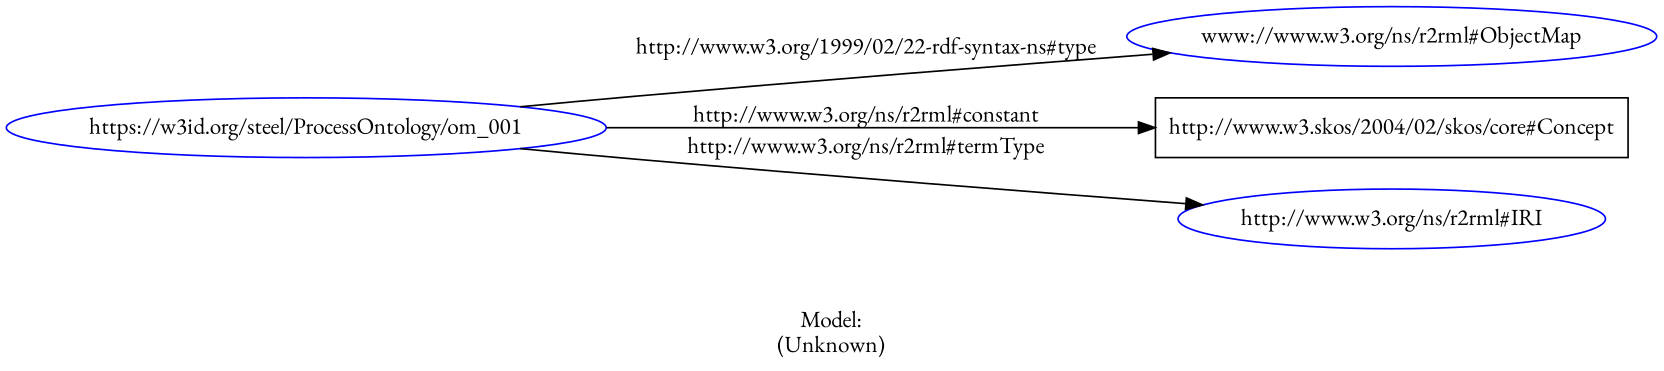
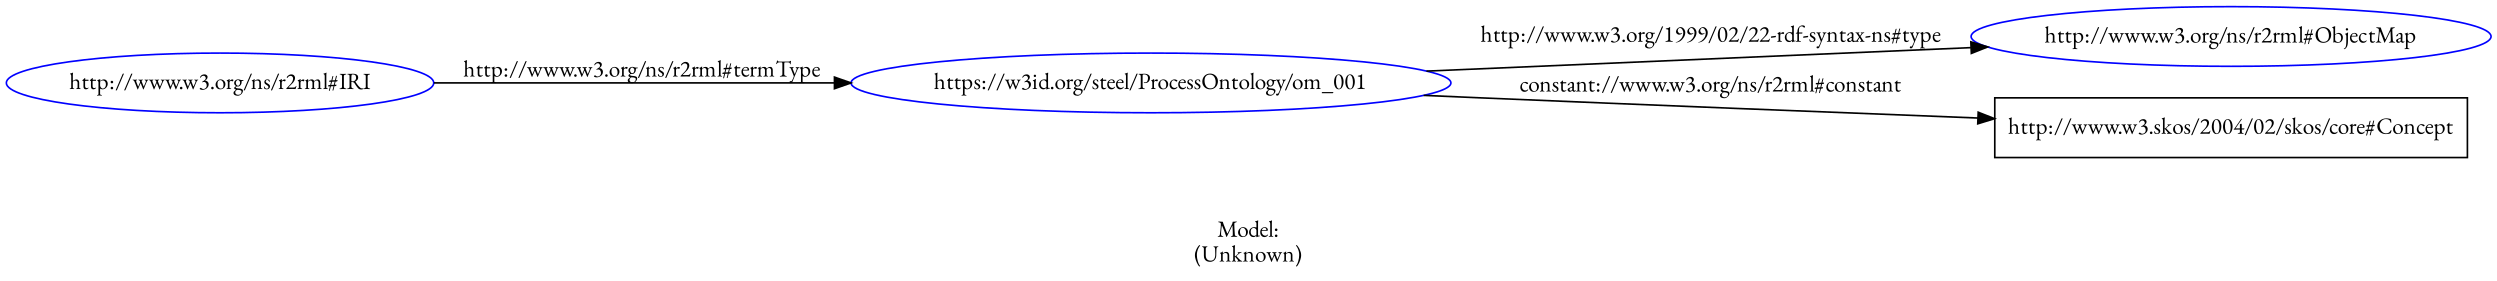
node "www://www.w3.org/ns/r2rml#ObjectMap": label "www://www.w3.org/ns/r2rml#ObjectMap" -> "http://www.w3.org/ns/r2rml#ObjectMap"
edge "https://w3id.org/steel/ProcessOntology/om_001" -> "http://www.w3.skos/2004/02/skos/core#Concept": label "http://www.w3.org/ns/r2rml#constant" -> "constant://www.w3.org/ns/r2rml#constant"
edge "https://w3id.org/steel/ProcessOntology/om_001" -> "http://www.w3.org/ns/r2rml#IRI": reversed
